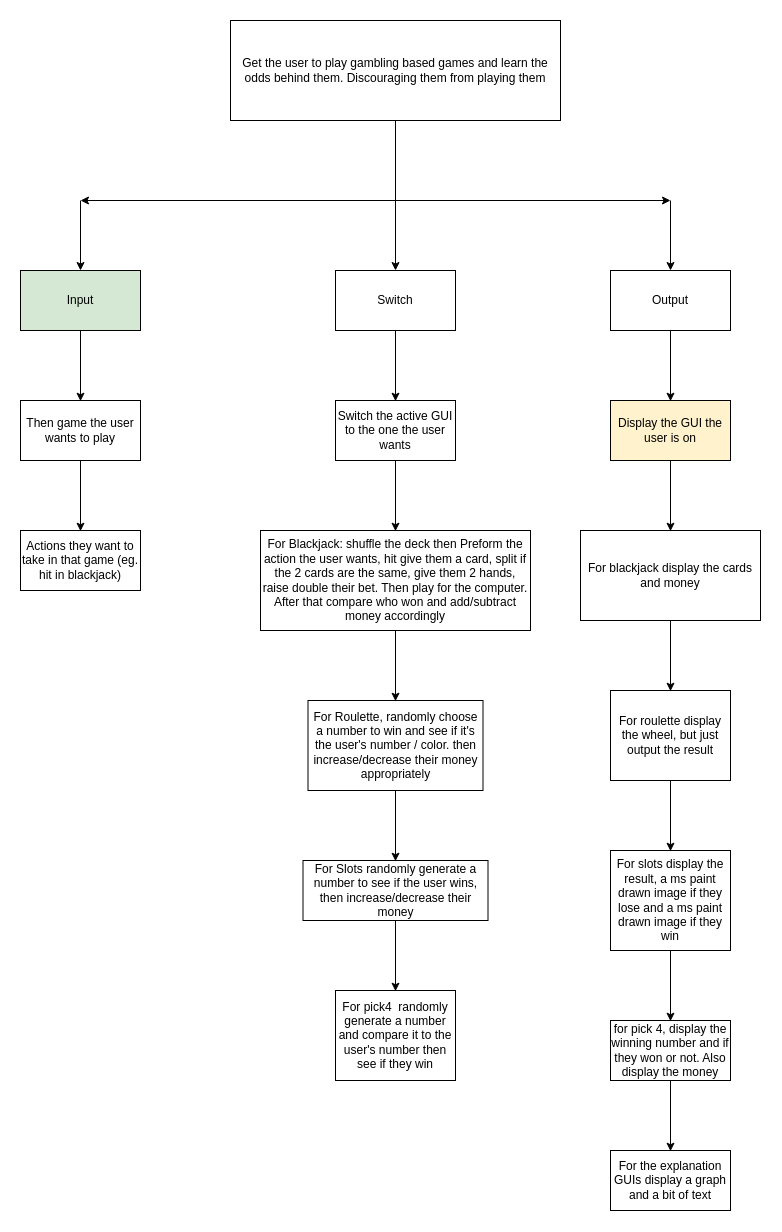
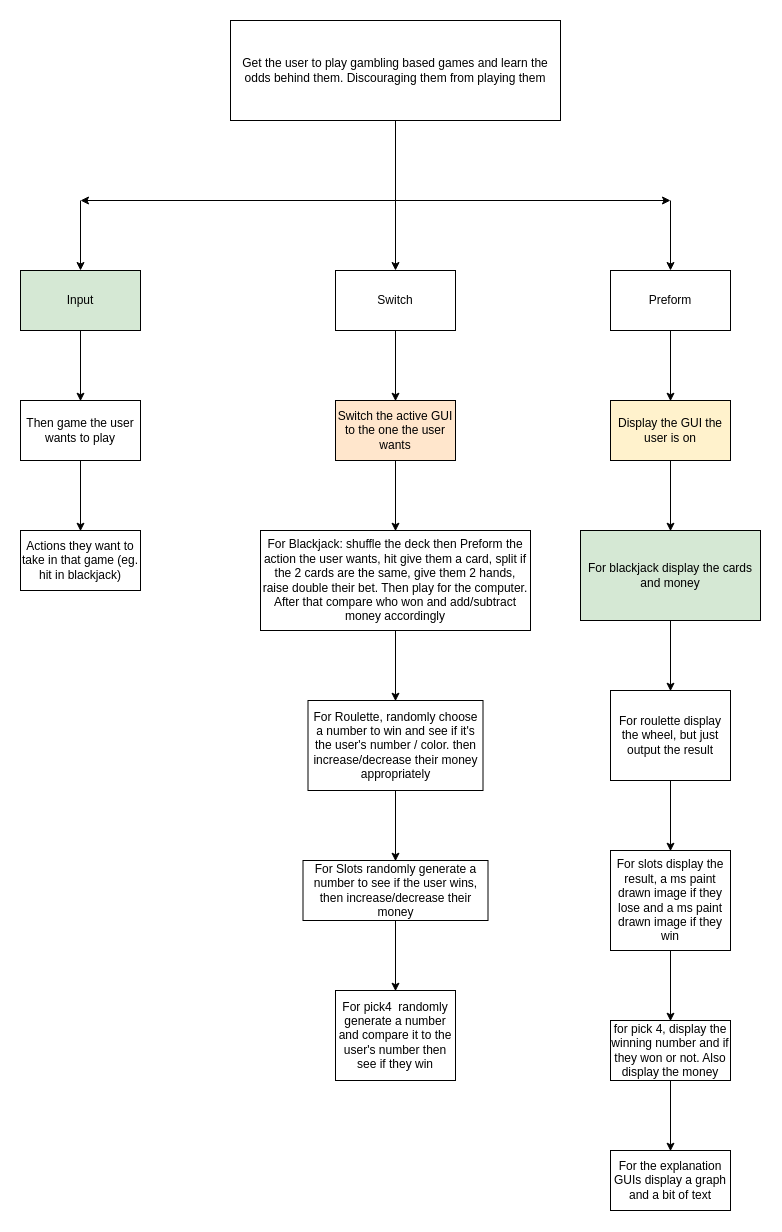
node "Output": label "Output" -> "Preform"
node "Switch the active GUI to the one the user wants": fillcolor #ffffff -> #ffe6cc
node "For blackjack display the cards and money": fillcolor #ffffff -> #d5e8d4
